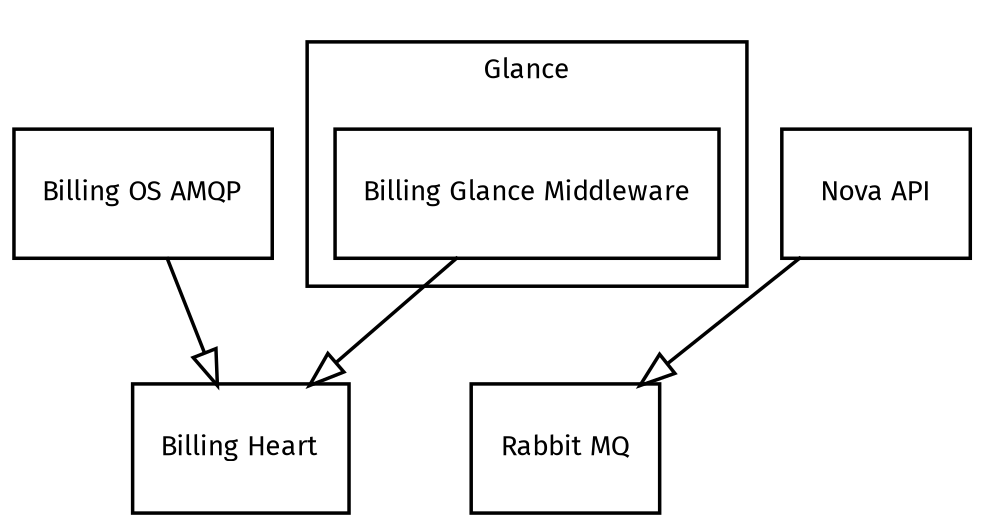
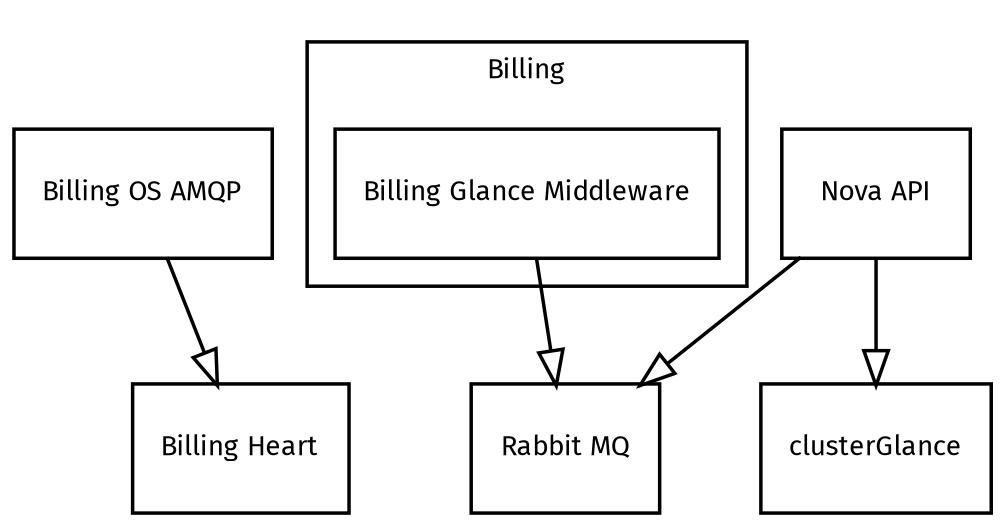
cluster "Glance": label "Glance" -> "Billing"
edge "Billing Glance Middleware" -> "Billing Heart": now "Billing Glance Middleware" -> "Rabbit MQ"
node "clusterGlance": added
